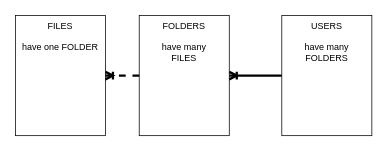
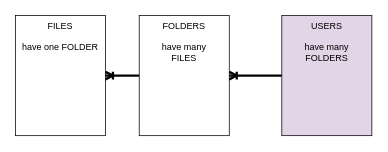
edge "FOLDERS have many FILES" -> "FILES have one FOLDER": style dashed -> solid
node "USERS have many FOLDERS": fillcolor #ffffff -> #e1d5e7
